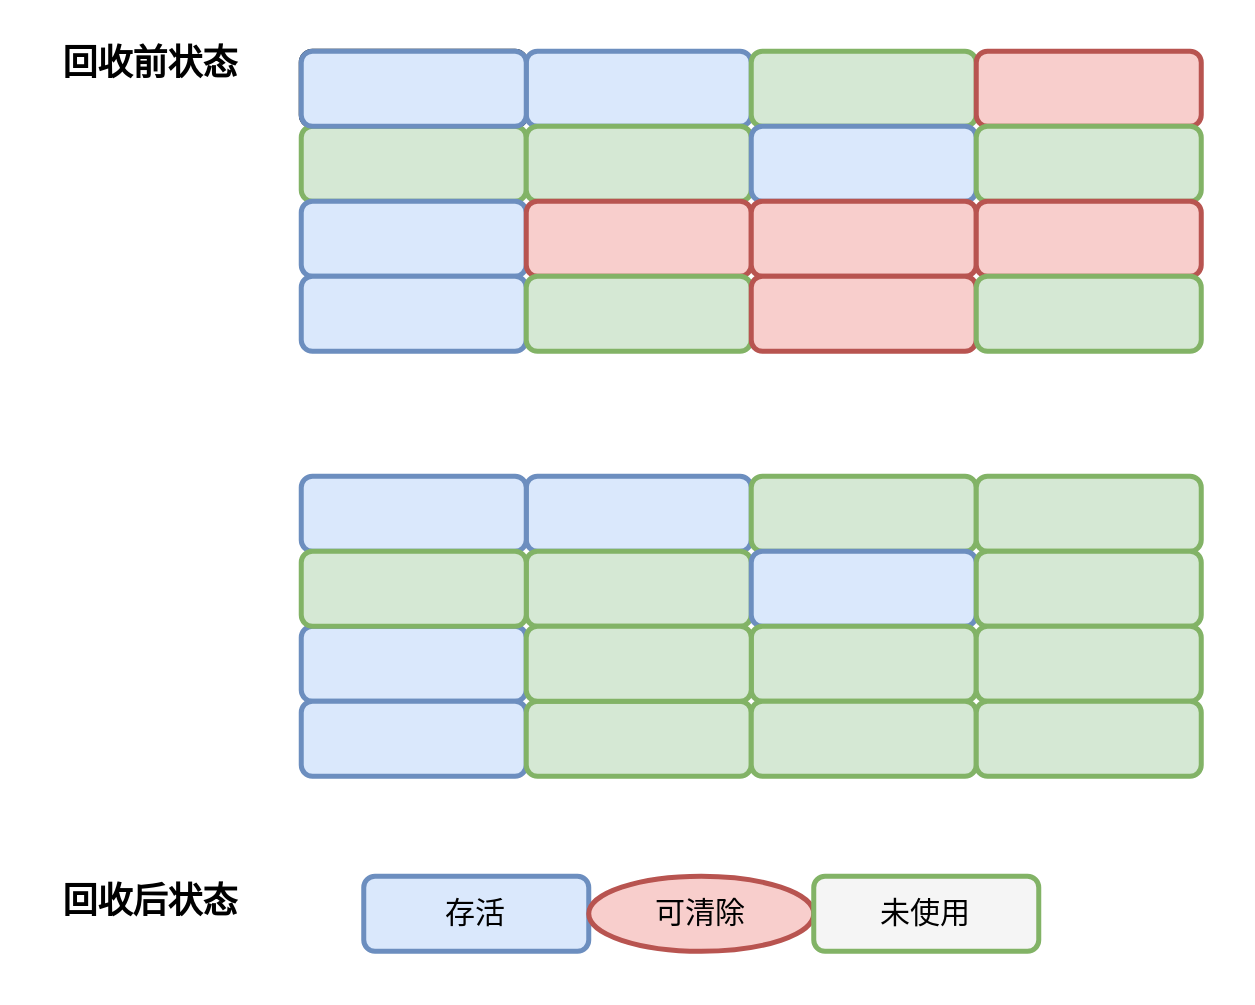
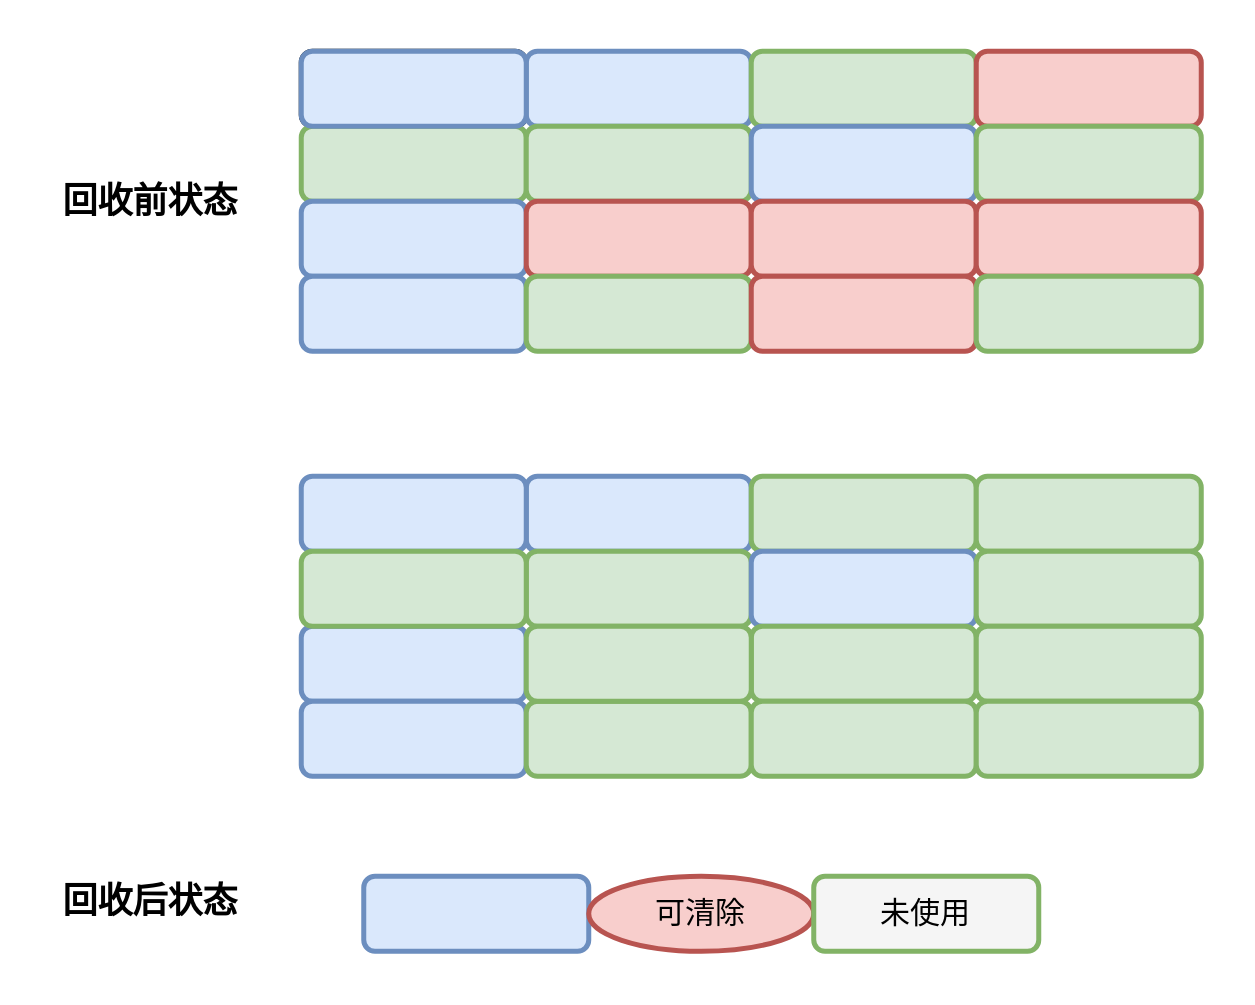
node "回收前状态": moved (151, 64) -> (151, 201)
node "存活": removed
